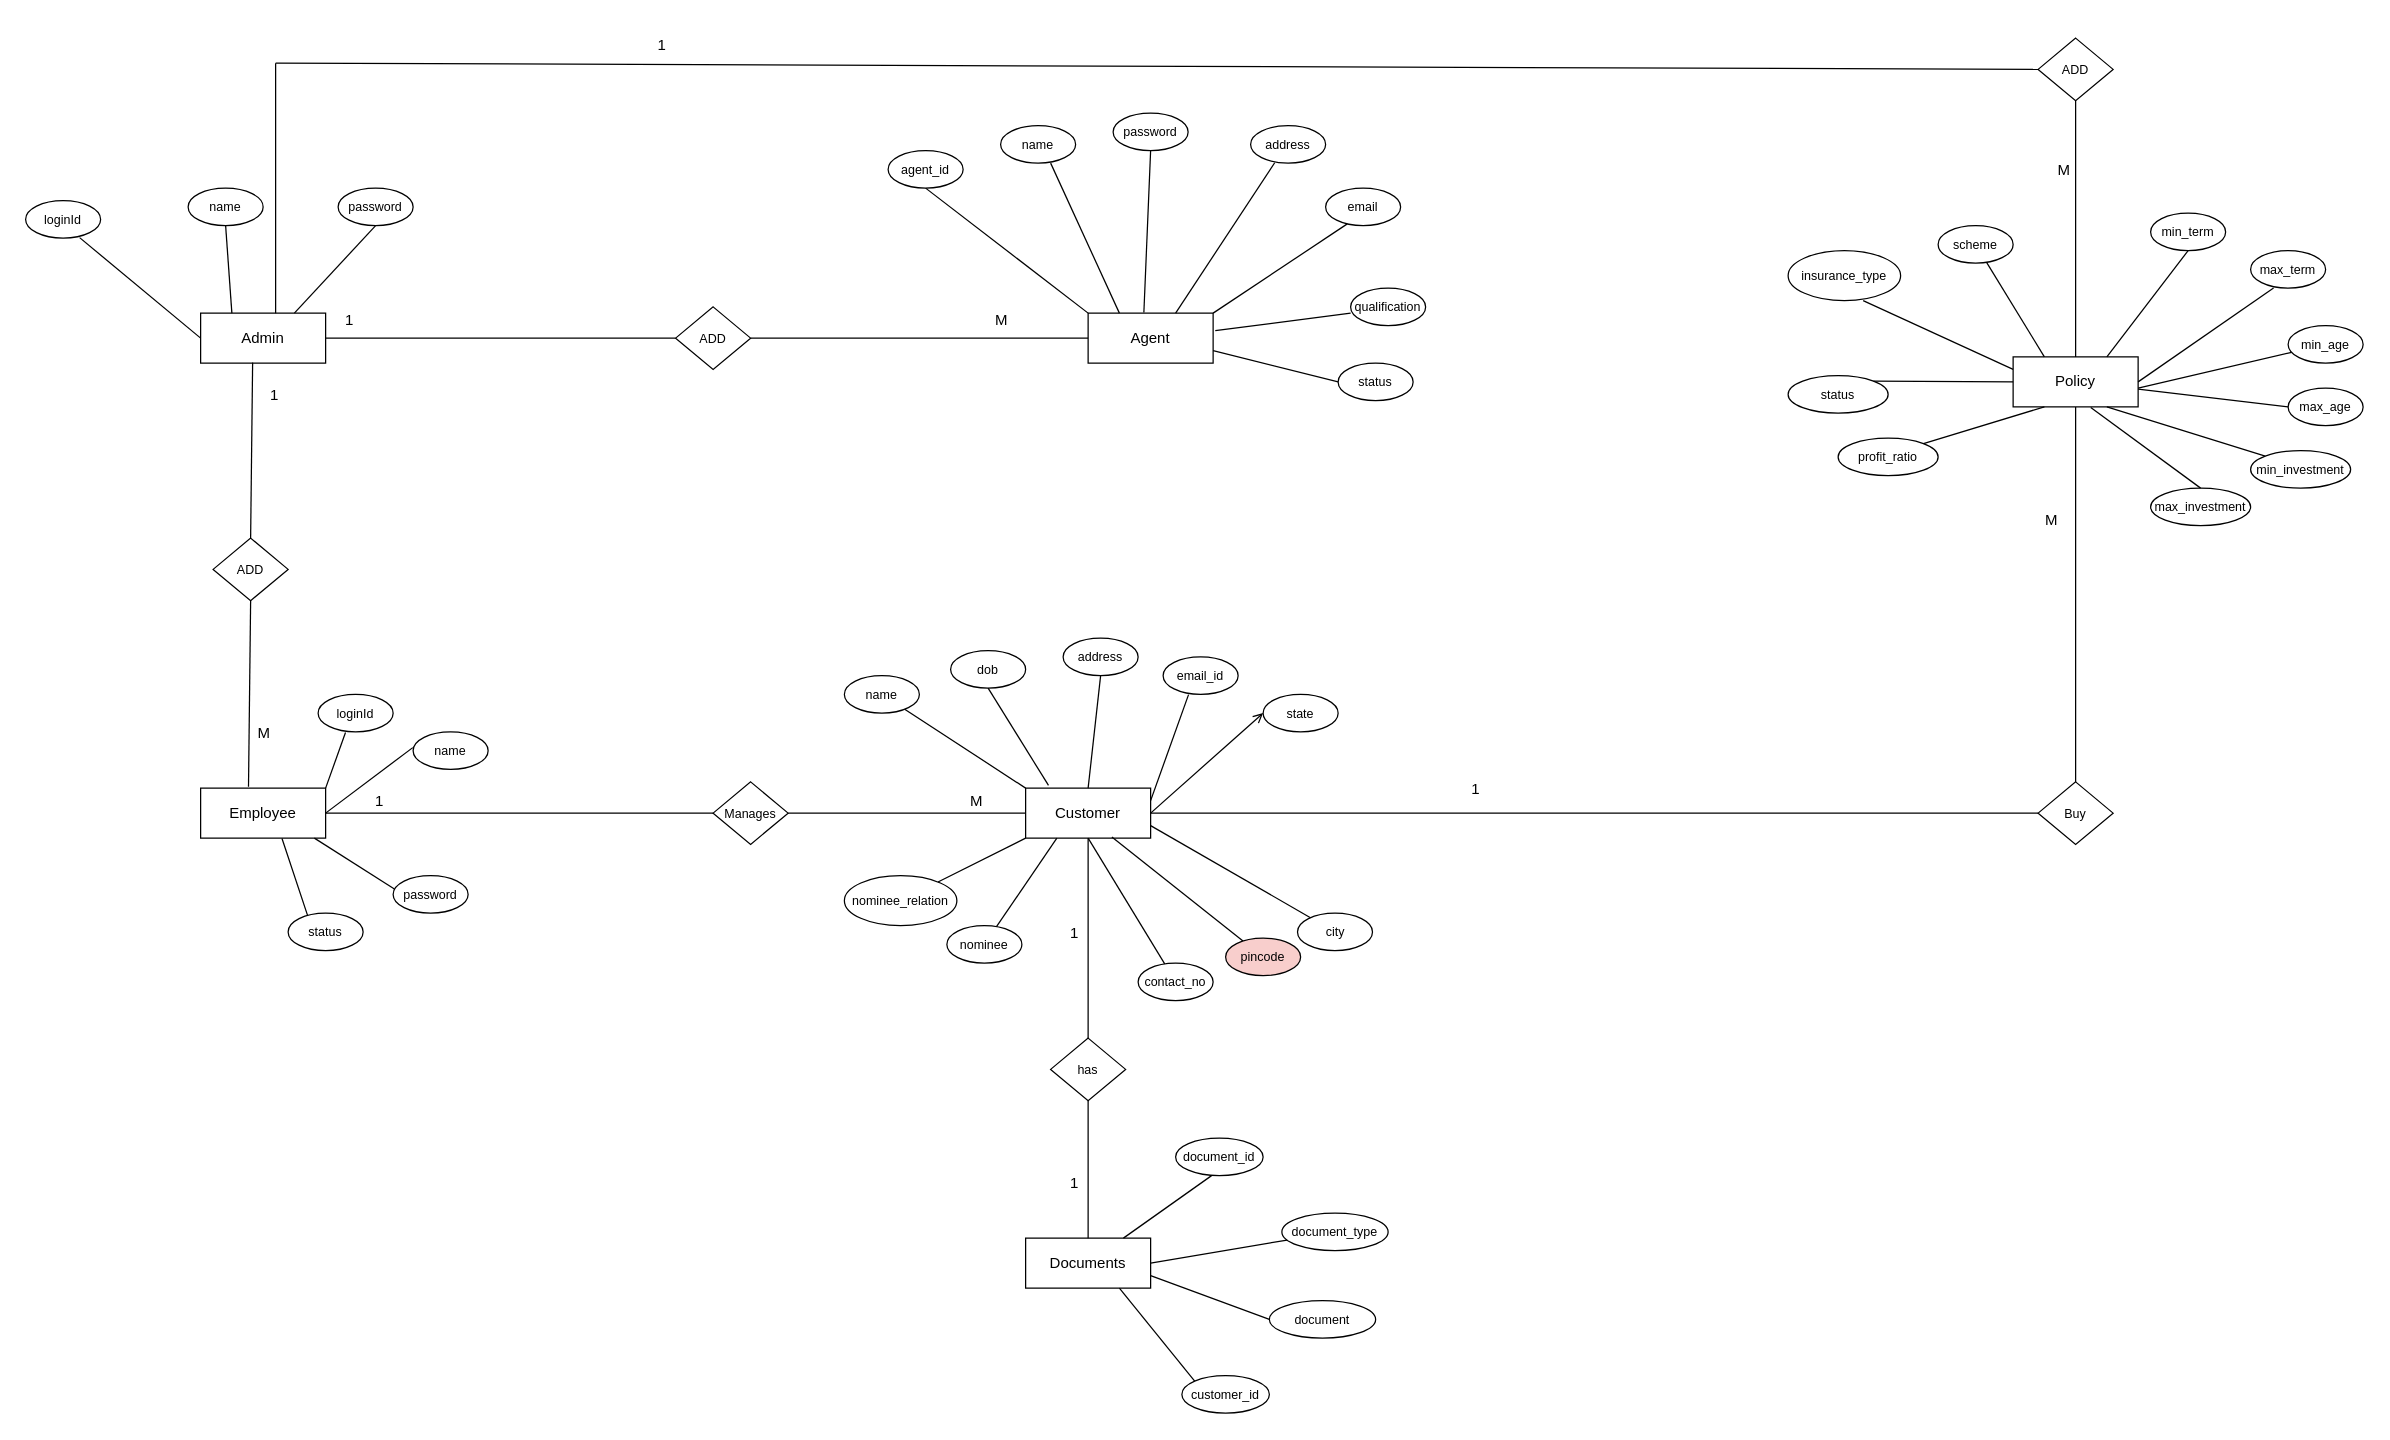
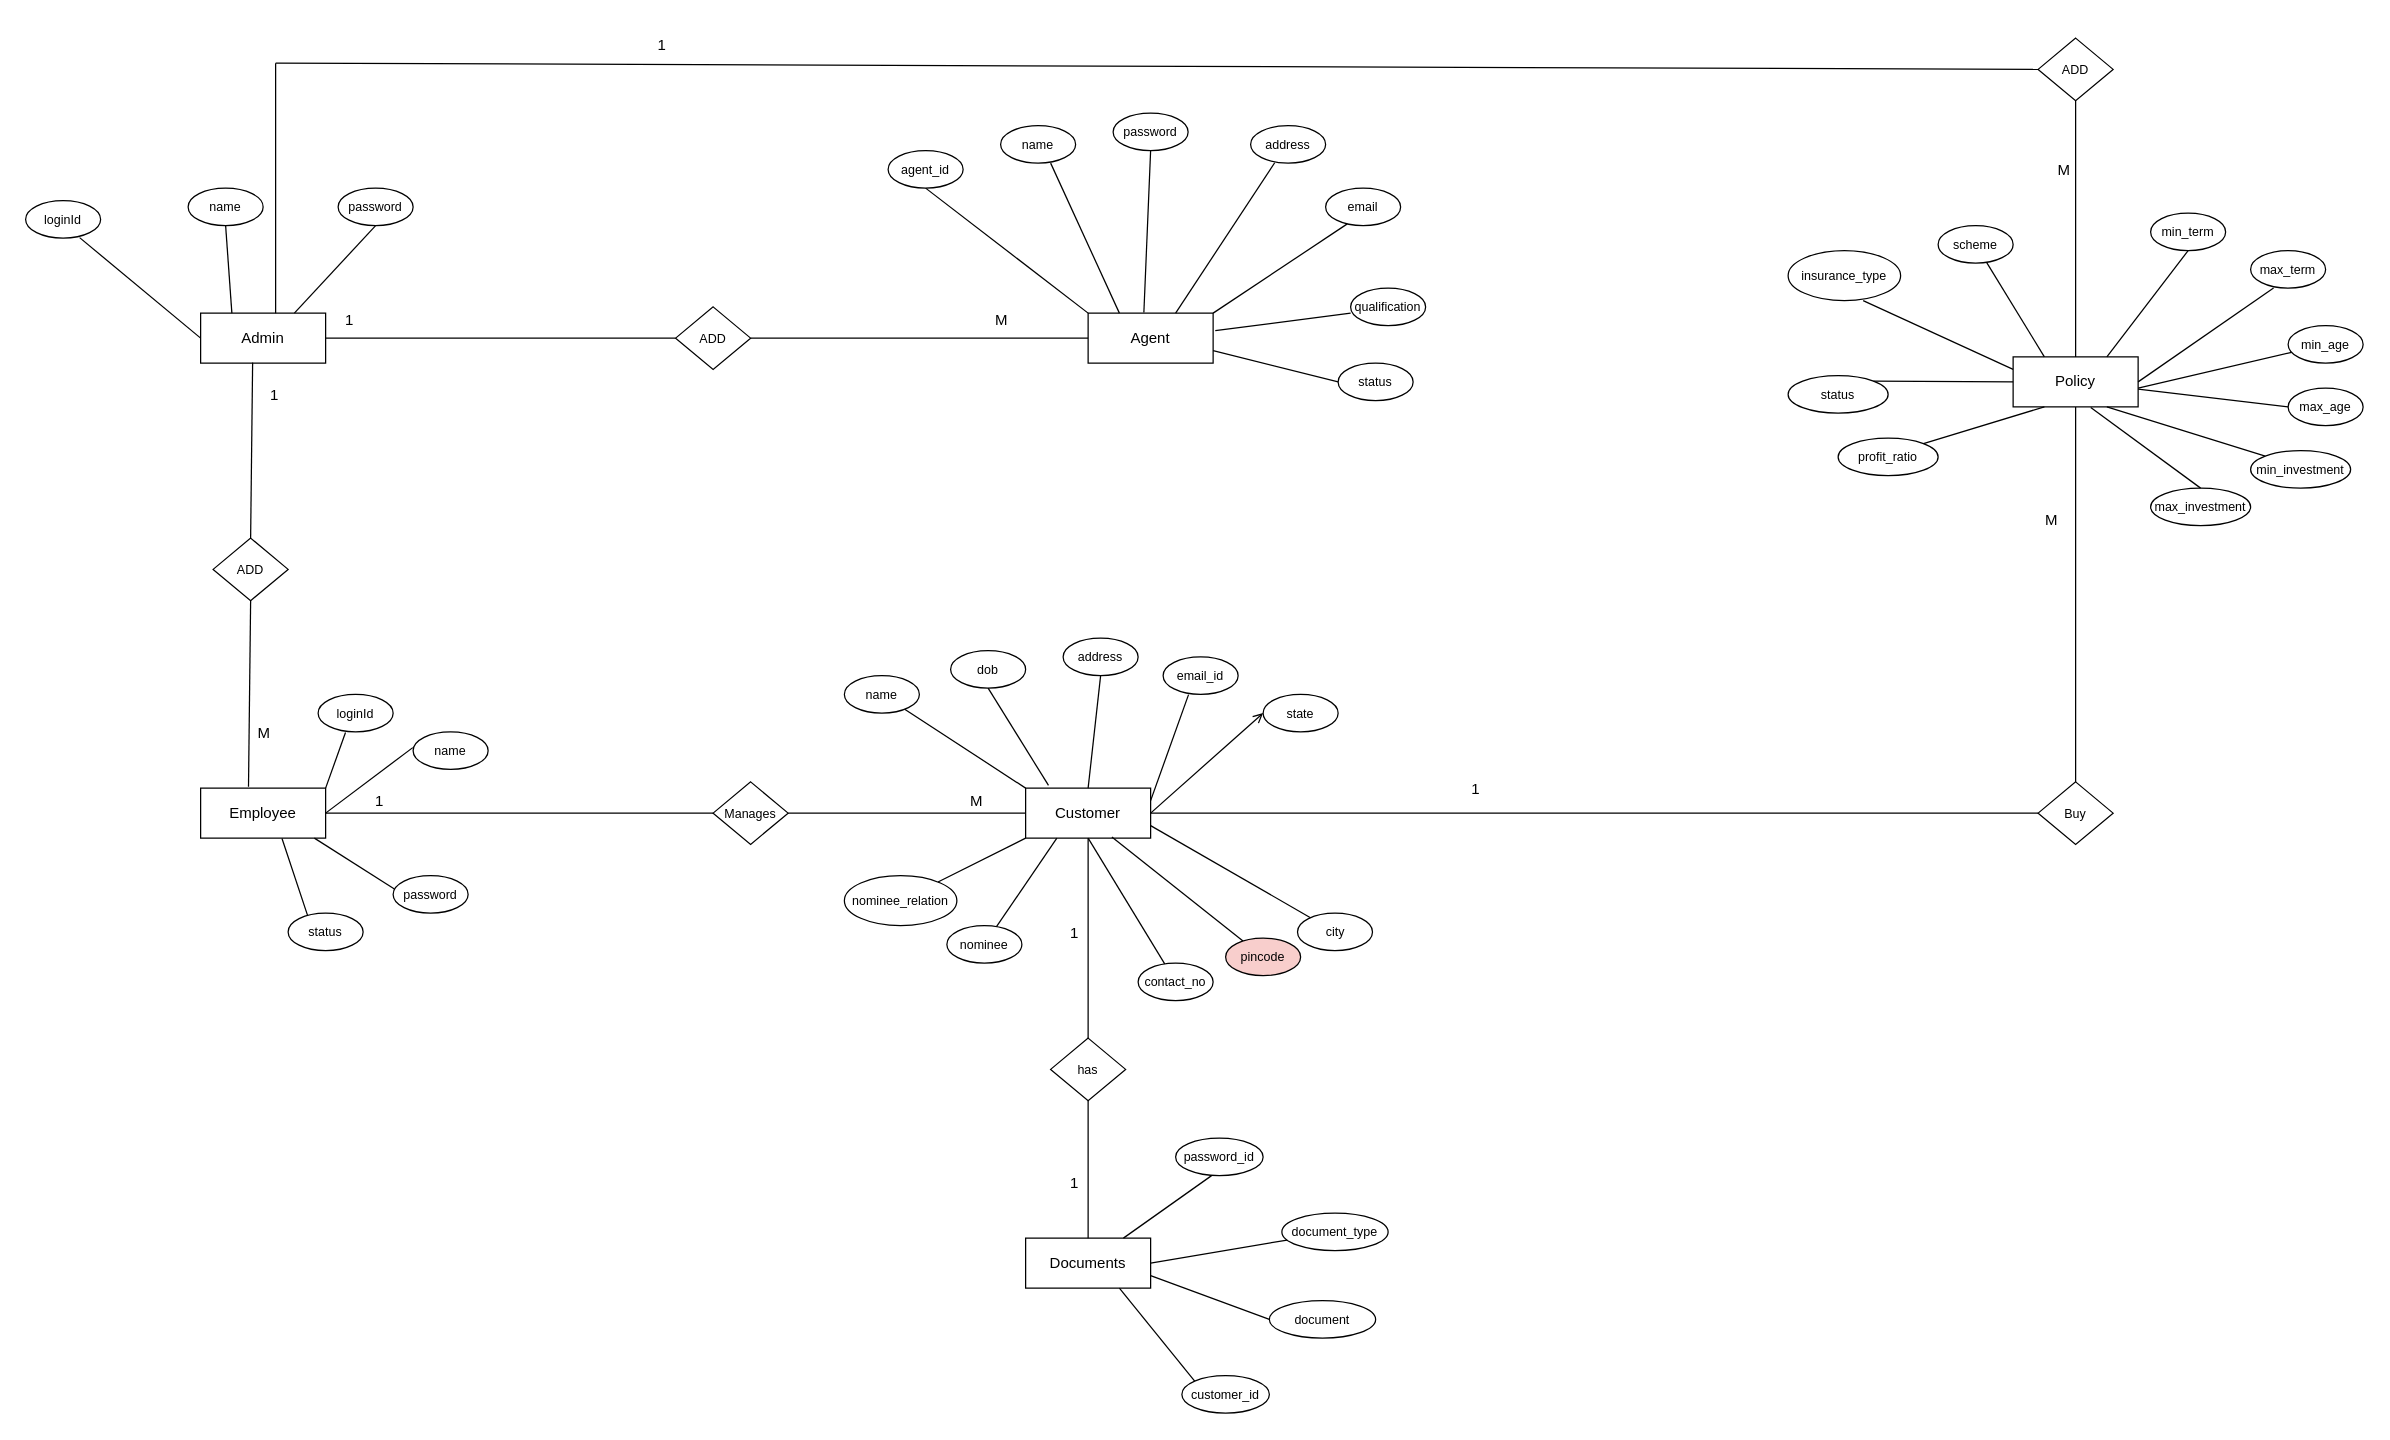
node "document_id": label "document_id" -> "password_id"
